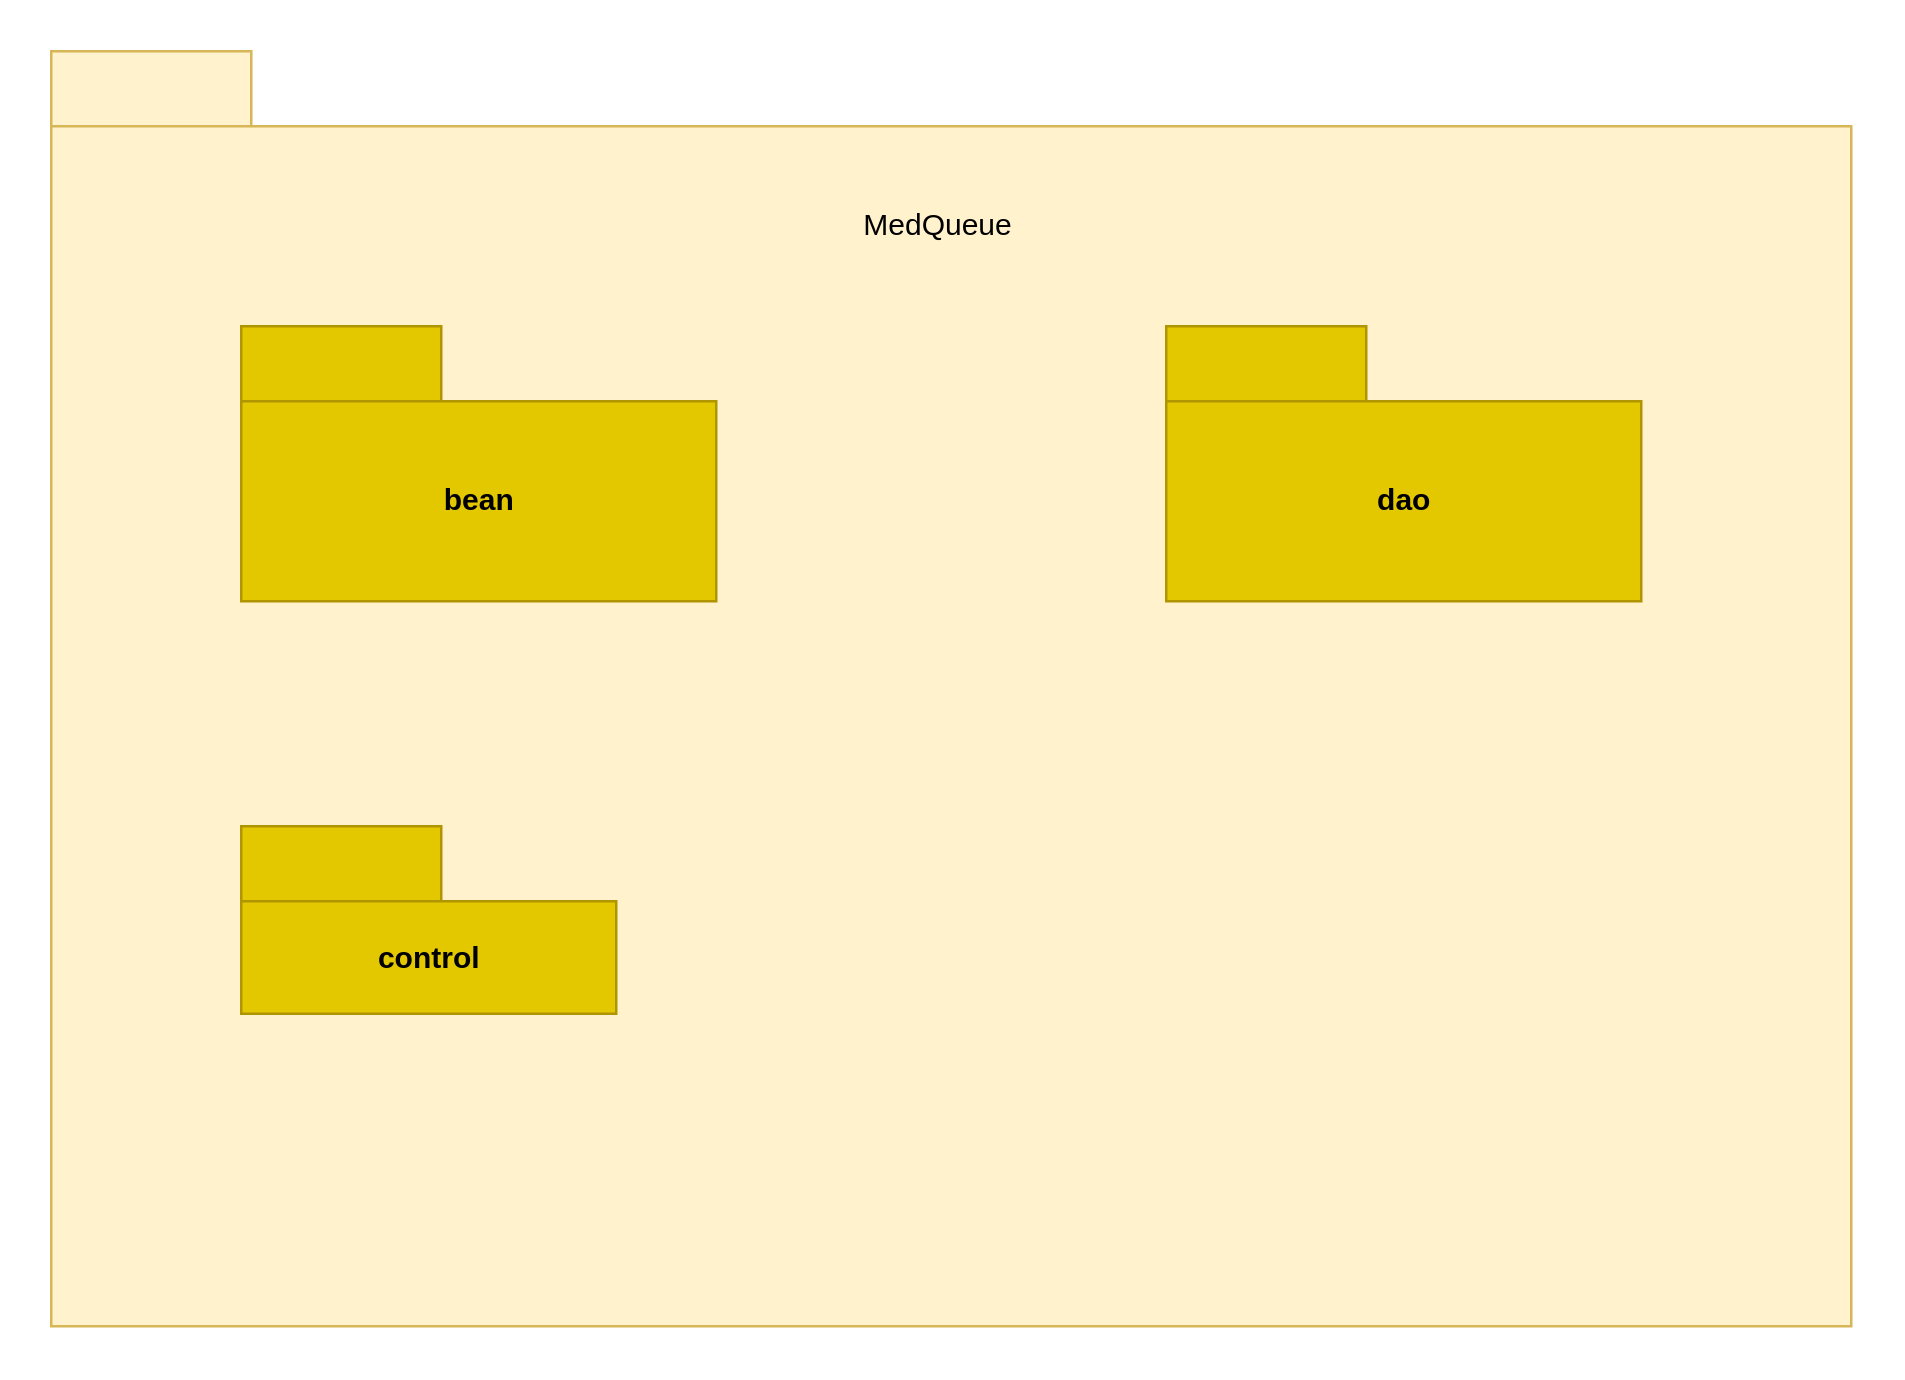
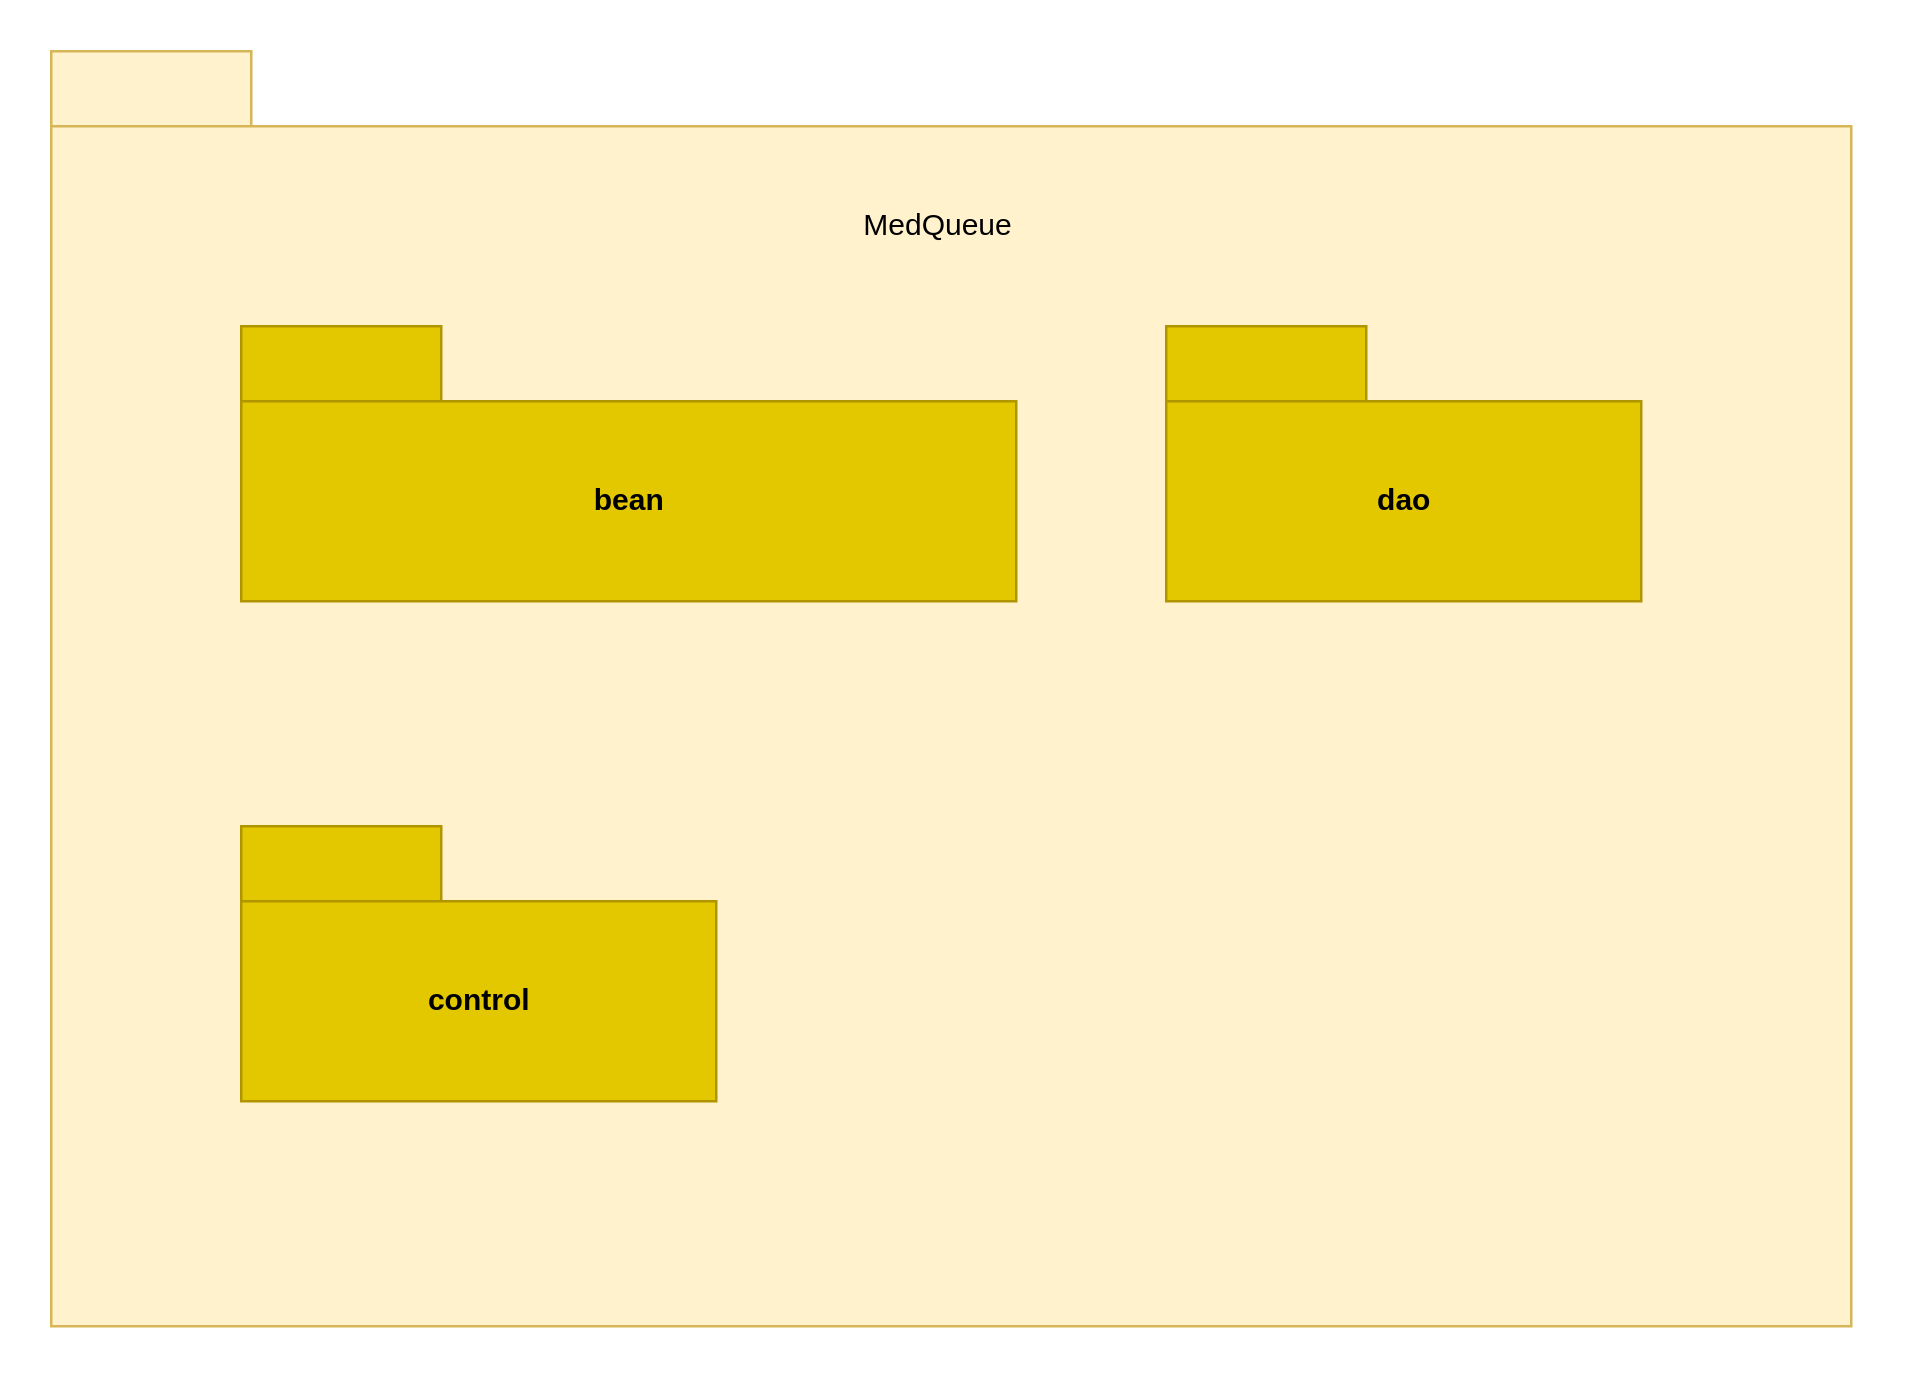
node "bean": size 475x275 -> 775x275
node "control": size 375x188 -> 475x275
